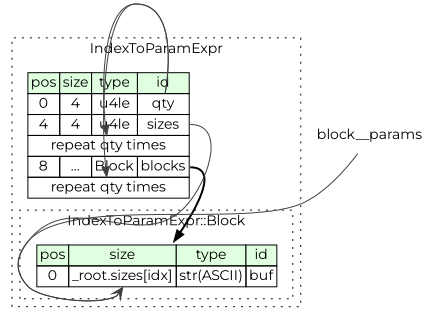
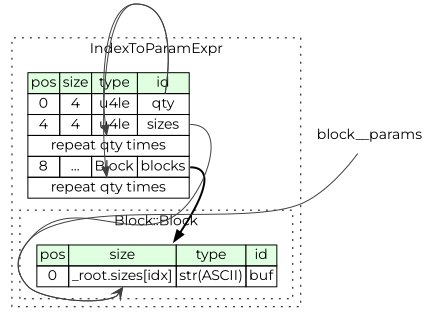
cluster "IndexToParamExpr::Block": label "IndexToParamExpr::Block" -> "Block::Block"
